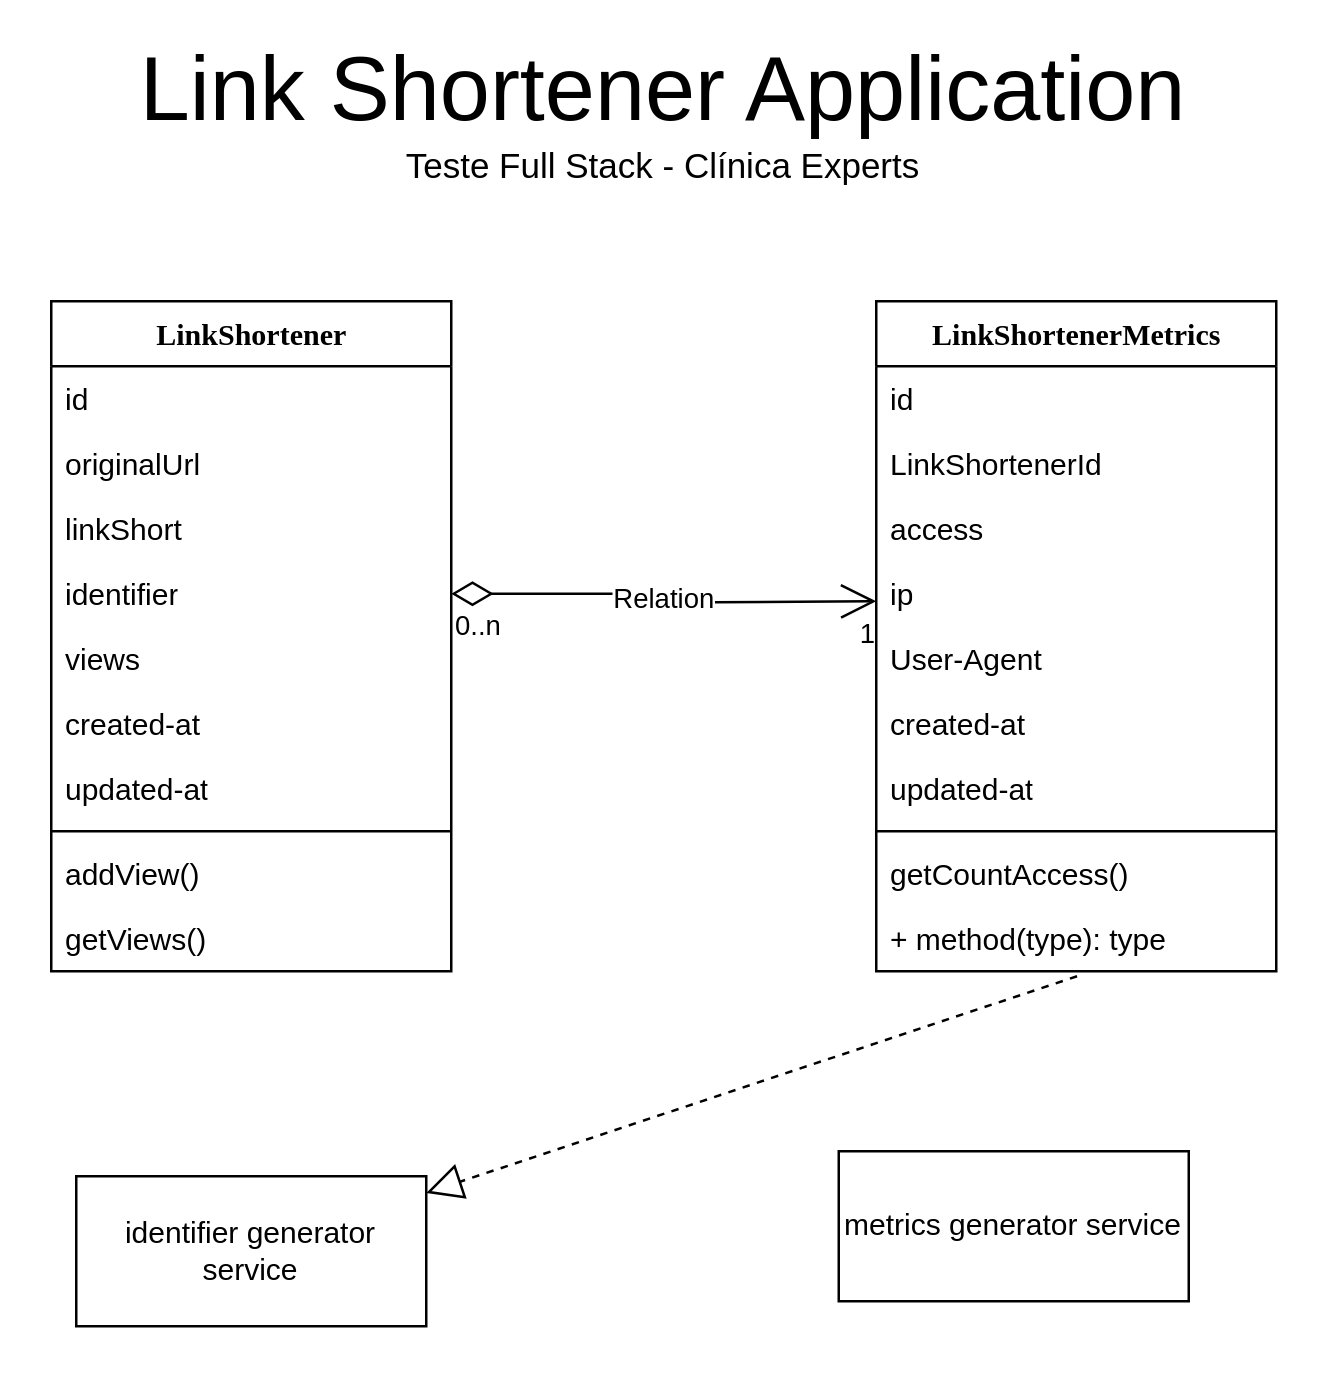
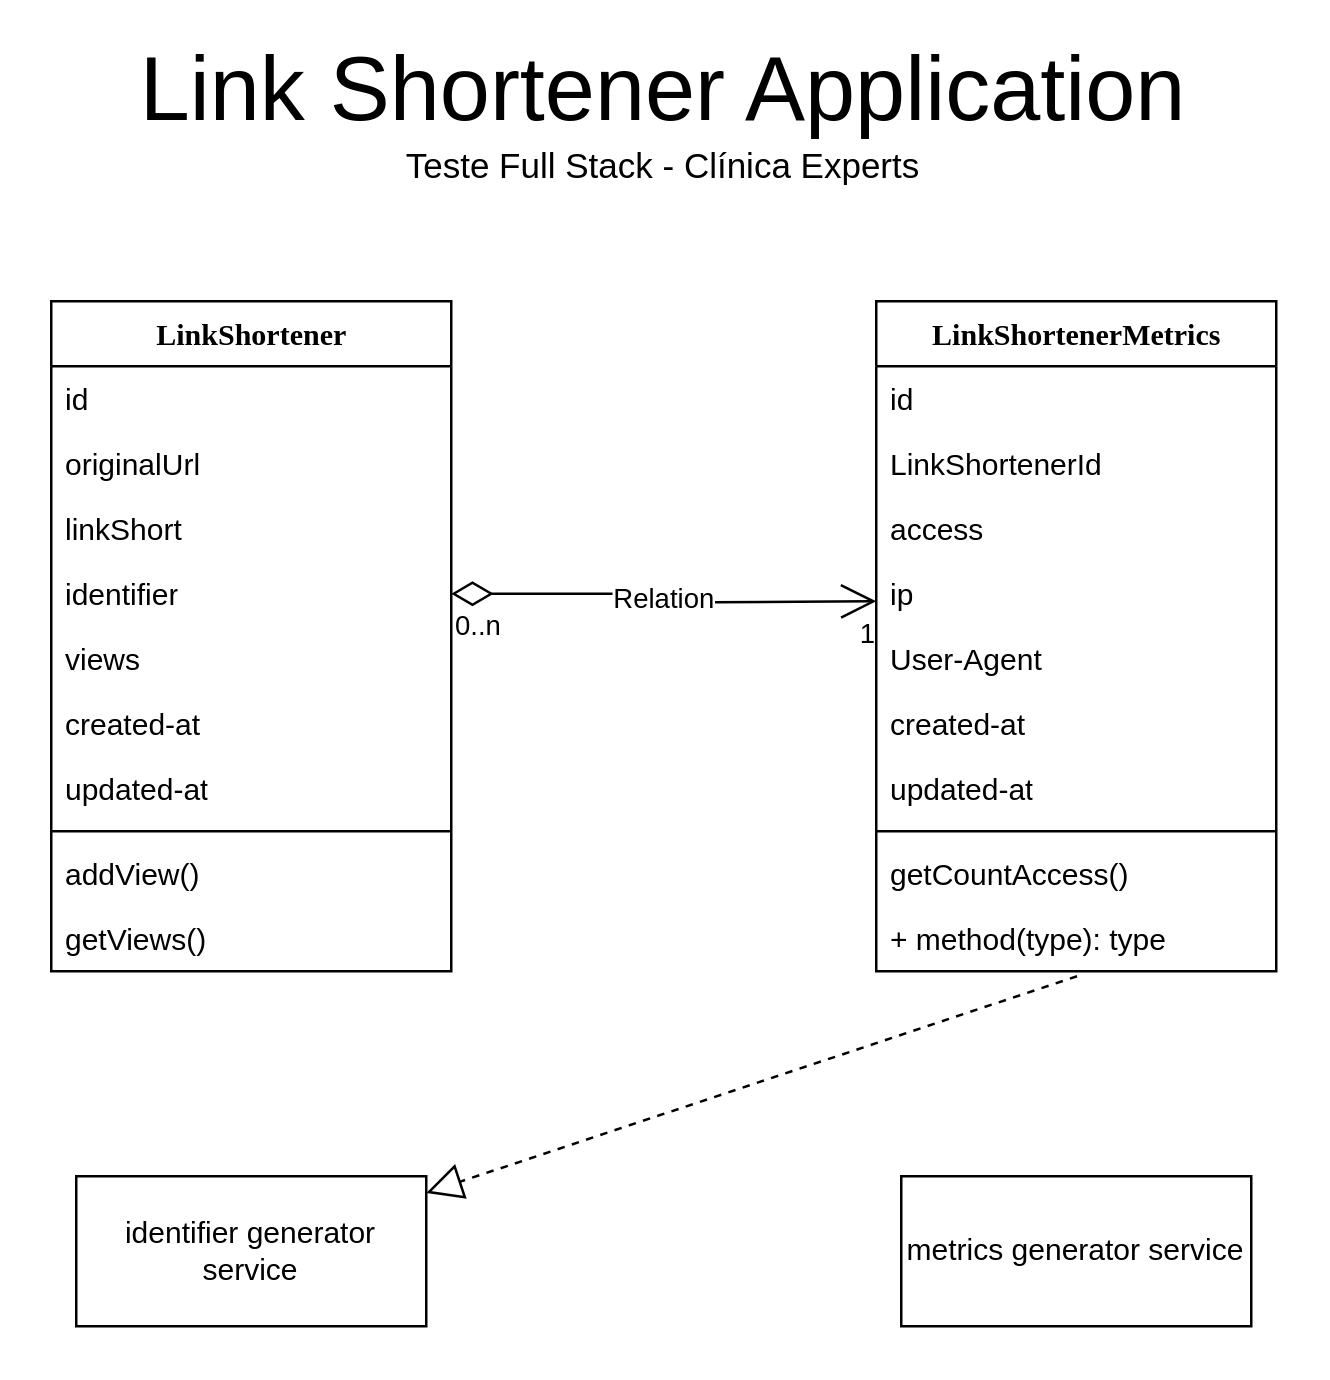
node "metrics generator service": moved (1014, 1226) -> (1076, 1251)
